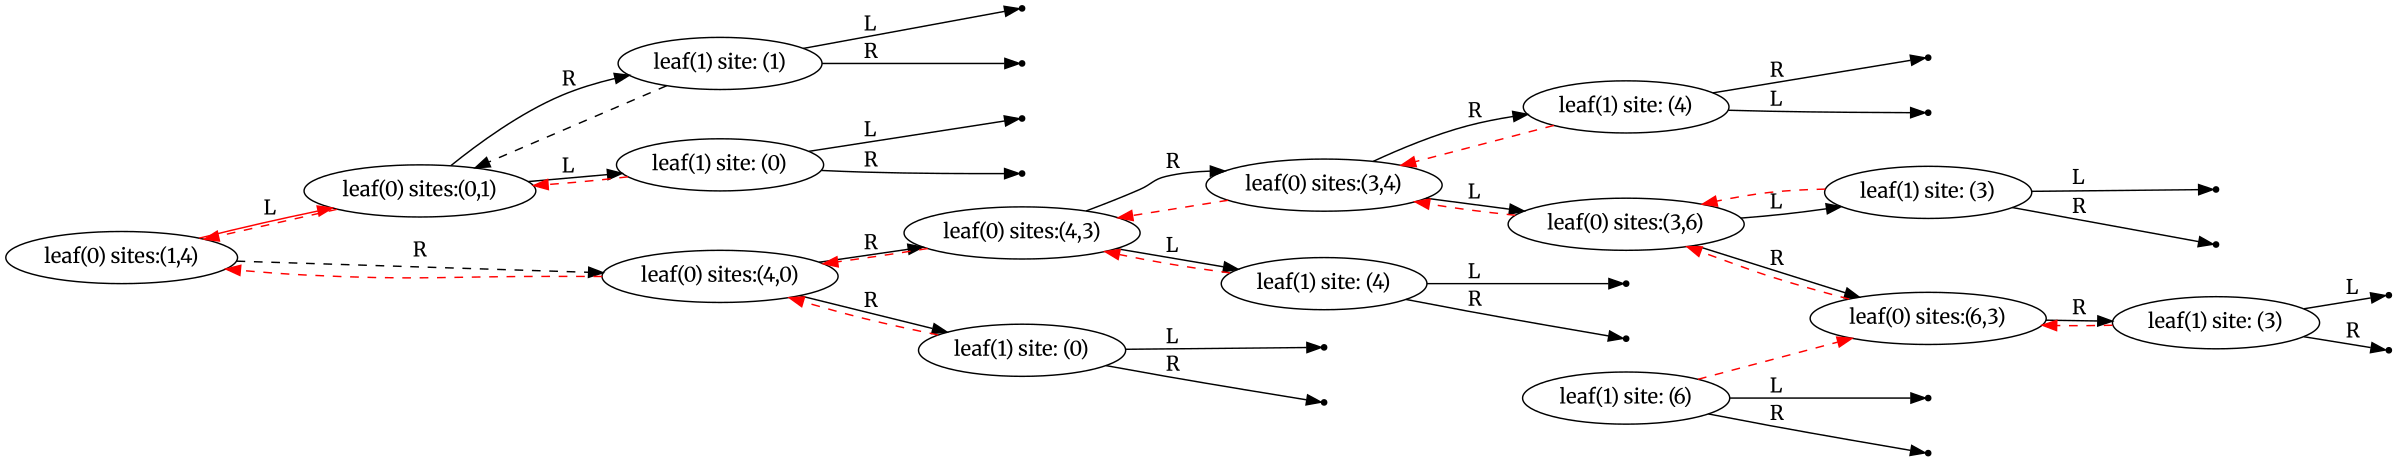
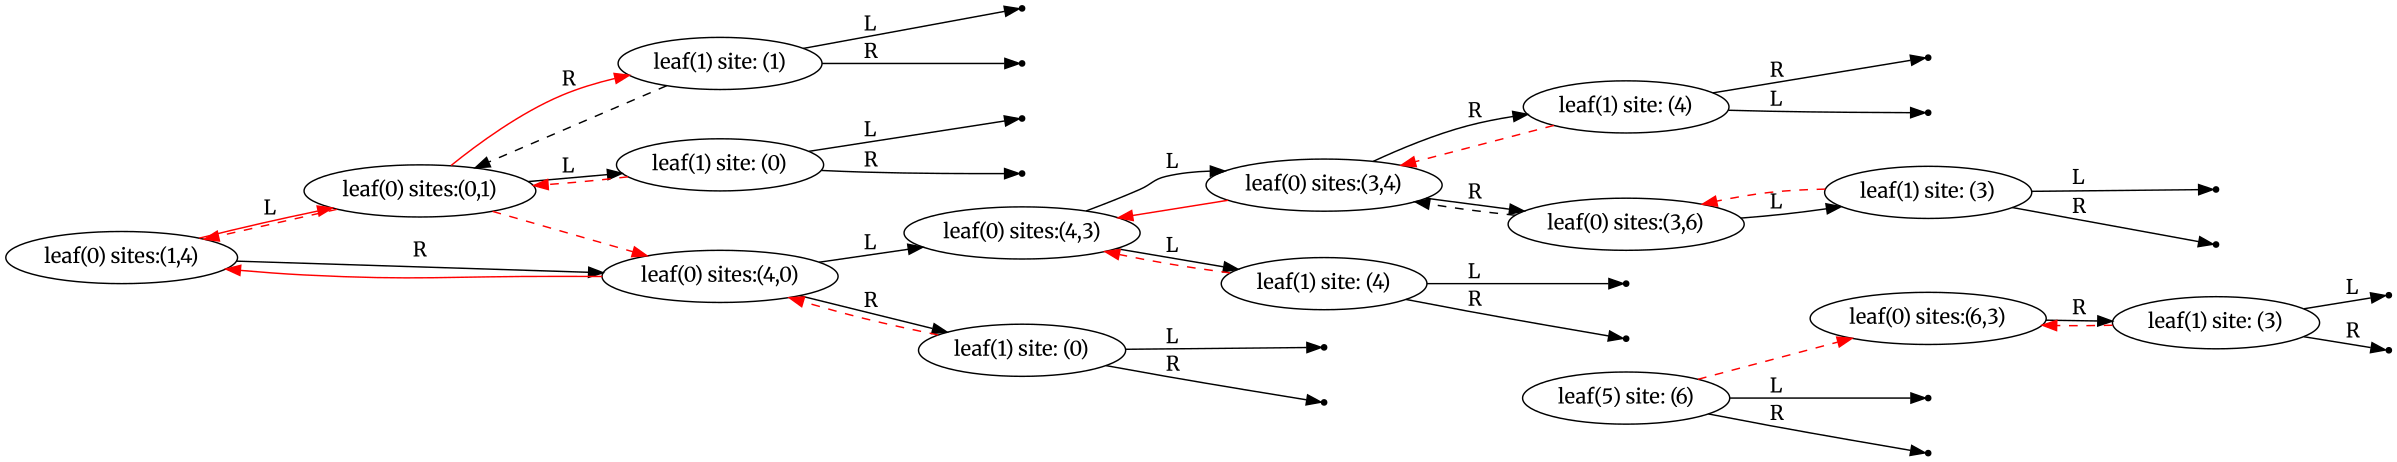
edge "leaf(0) sites:(0,1)" -> "leaf(1) site: (1)": color black -> red
edge "leaf(0) sites:(4,3)" -> "leaf(0) sites:(3,4)": label "R" -> "L"
edge "leaf(0) sites:(3,4)" -> "leaf(0) sites:(3,6)": label "L" -> "R"
edge "leaf(0) sites:(3,4)" -> "leaf(0) sites:(4,3)": style dashed -> solid
edge "leaf(0) sites:(3,6)" -> "leaf(0) sites:(3,4)": color red -> black
edge "leaf(0) sites:(4,0)" -> "leaf(0) sites:(4,3)": label "R" -> "L"
edge "leaf(0) sites:(4,3)" -> "leaf(0) sites:(4,0)": now "leaf(0) sites:(0,1)" -> "leaf(0) sites:(4,0)"
edge "leaf(0) sites:(1,4)" -> "leaf(0) sites:(4,0)": style dashed -> solid
edge "leaf(0) sites:(3,6)" -> "leaf(0) sites:(6,3)": removed, label "R"
edge "leaf(0) sites:(4,0)" -> "leaf(0) sites:(1,4)": style dashed -> solid
edge "leaf(0) sites:(6,3)" -> "leaf(0) sites:(3,6)": removed
node "leaf(1) site: (6)": label "leaf(1) site: (6)" -> "leaf(5) site: (6)"
